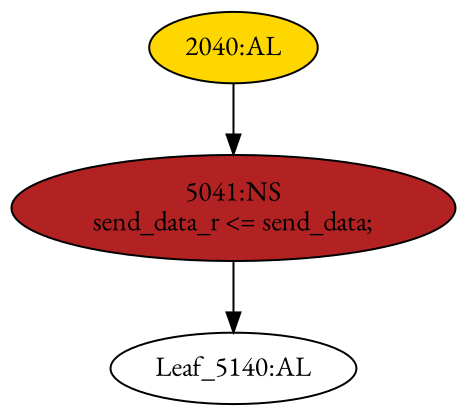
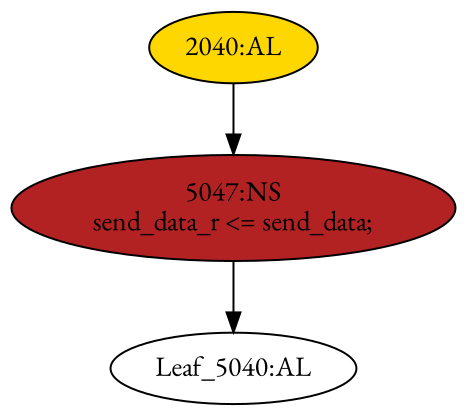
node "5041:NS send_data_r <= send_data;": label "5041:NS send_data_r <= send_data;" -> "5047:NS send_data_r <= send_data;"
node "Leaf_5140:AL": label "Leaf_5140:AL" -> "Leaf_5040:AL"
